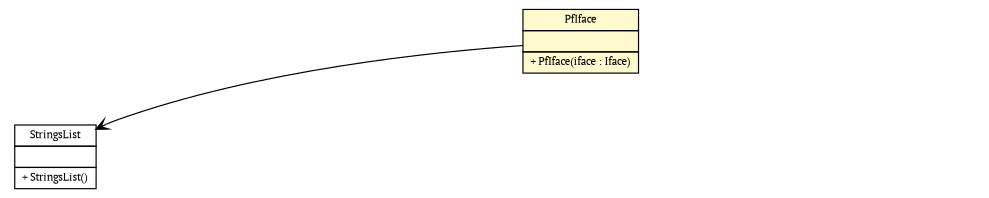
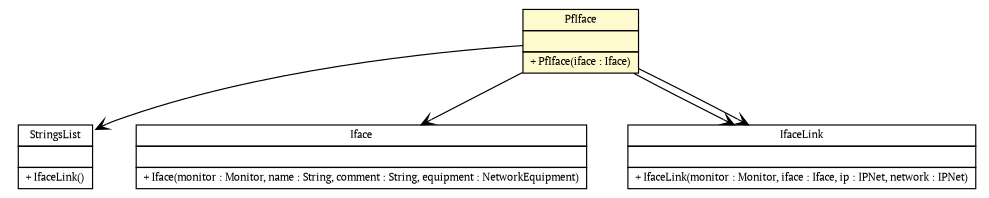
node "Iface": added
node "IfaceLink": added
node "StringsList": text "+ StringsList()" -> "+ IfaceLink()"
